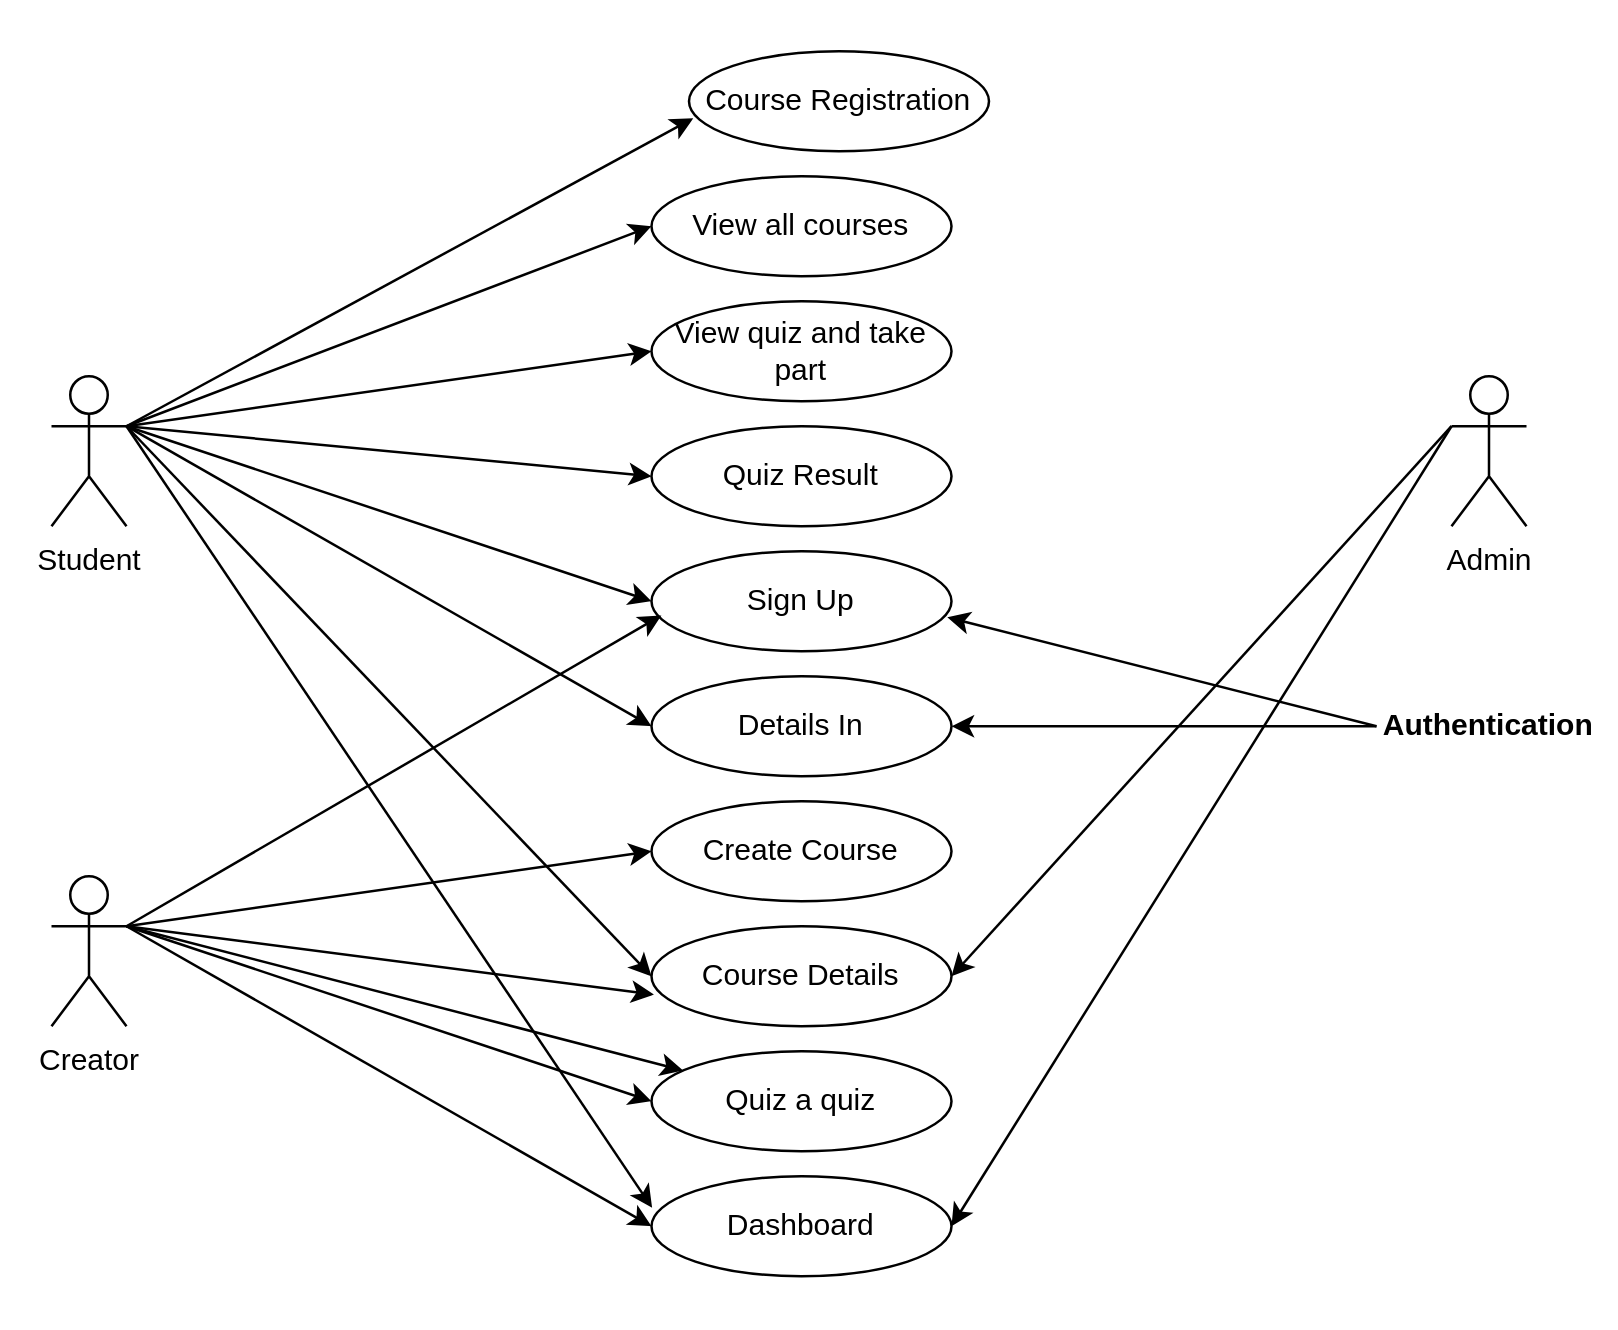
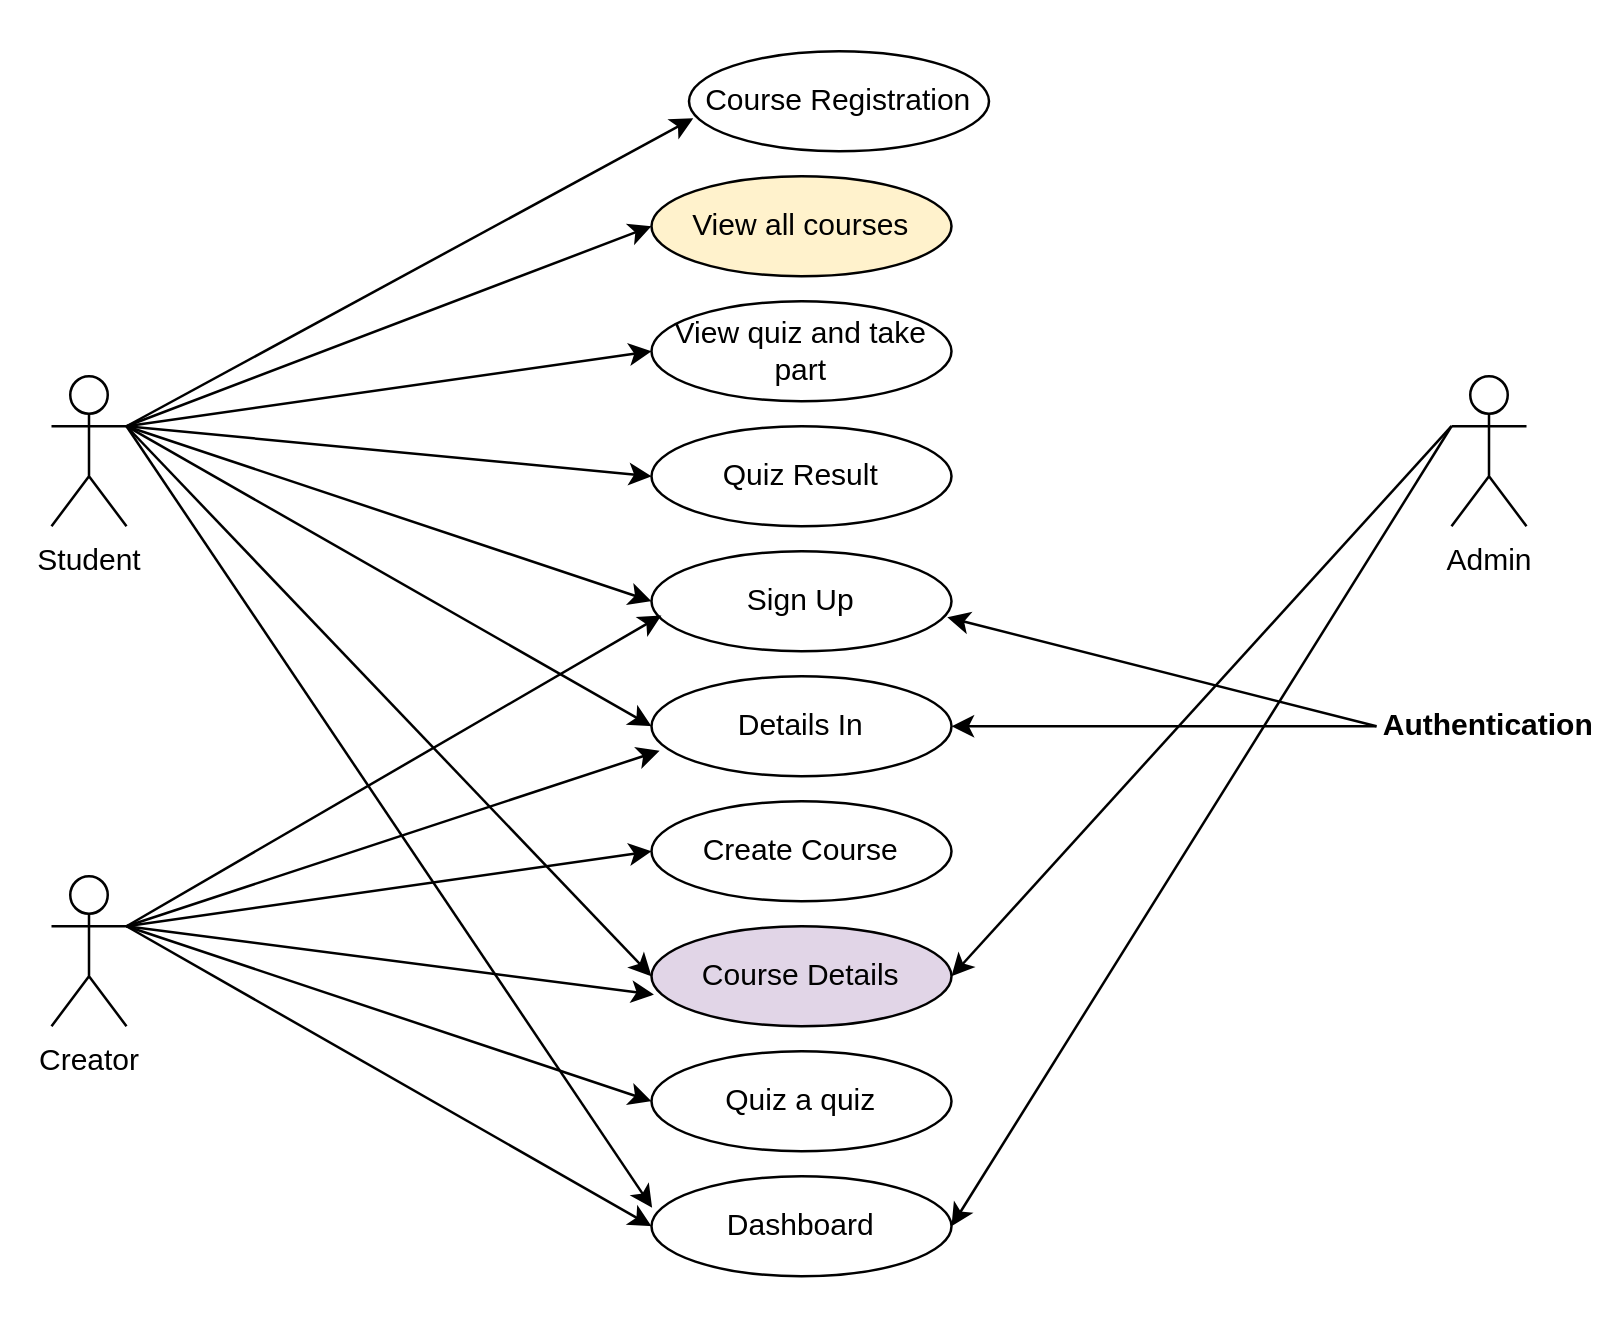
node "View all courses": fillcolor #ffffff -> #fff2cc
node "Course Details": fillcolor #ffffff -> #e1d5e7
edge "Creator" -> "Quiz a quiz": now "Creator" -> "Details In"
